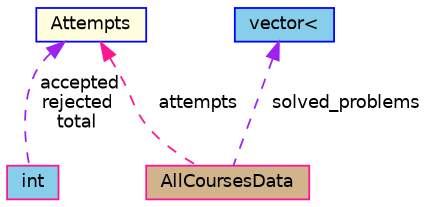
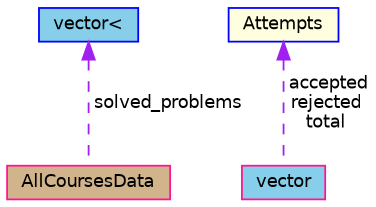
edge "AllCoursesData" -> "Attempts": removed, label "attempts"
node "int": label "int" -> "vector"
